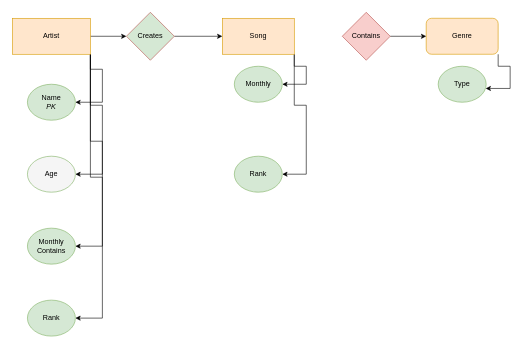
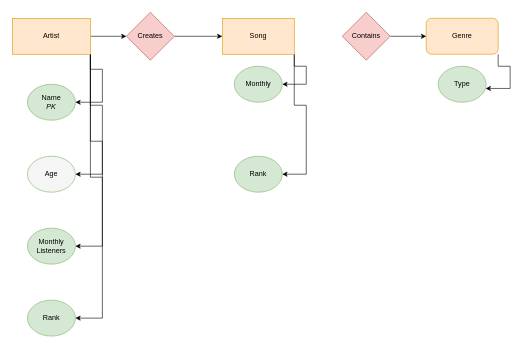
node "Creates": fillcolor #d5e8d4 -> #f8cecc
node "Monthly Contains": label "Monthly Contains" -> "Monthly Listeners"
